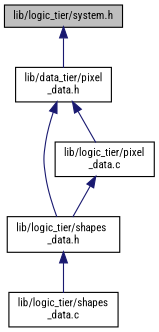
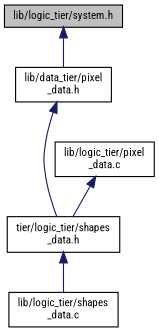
edge "lib/logic_tier/pixel _data.c" -> "lib/data_tier/pixel _data.h": removed
node "lib/logic_tier/shapes _data.h": label "lib/logic_tier/shapes _data.h" -> "tier/logic_tier/shapes _data.h"
